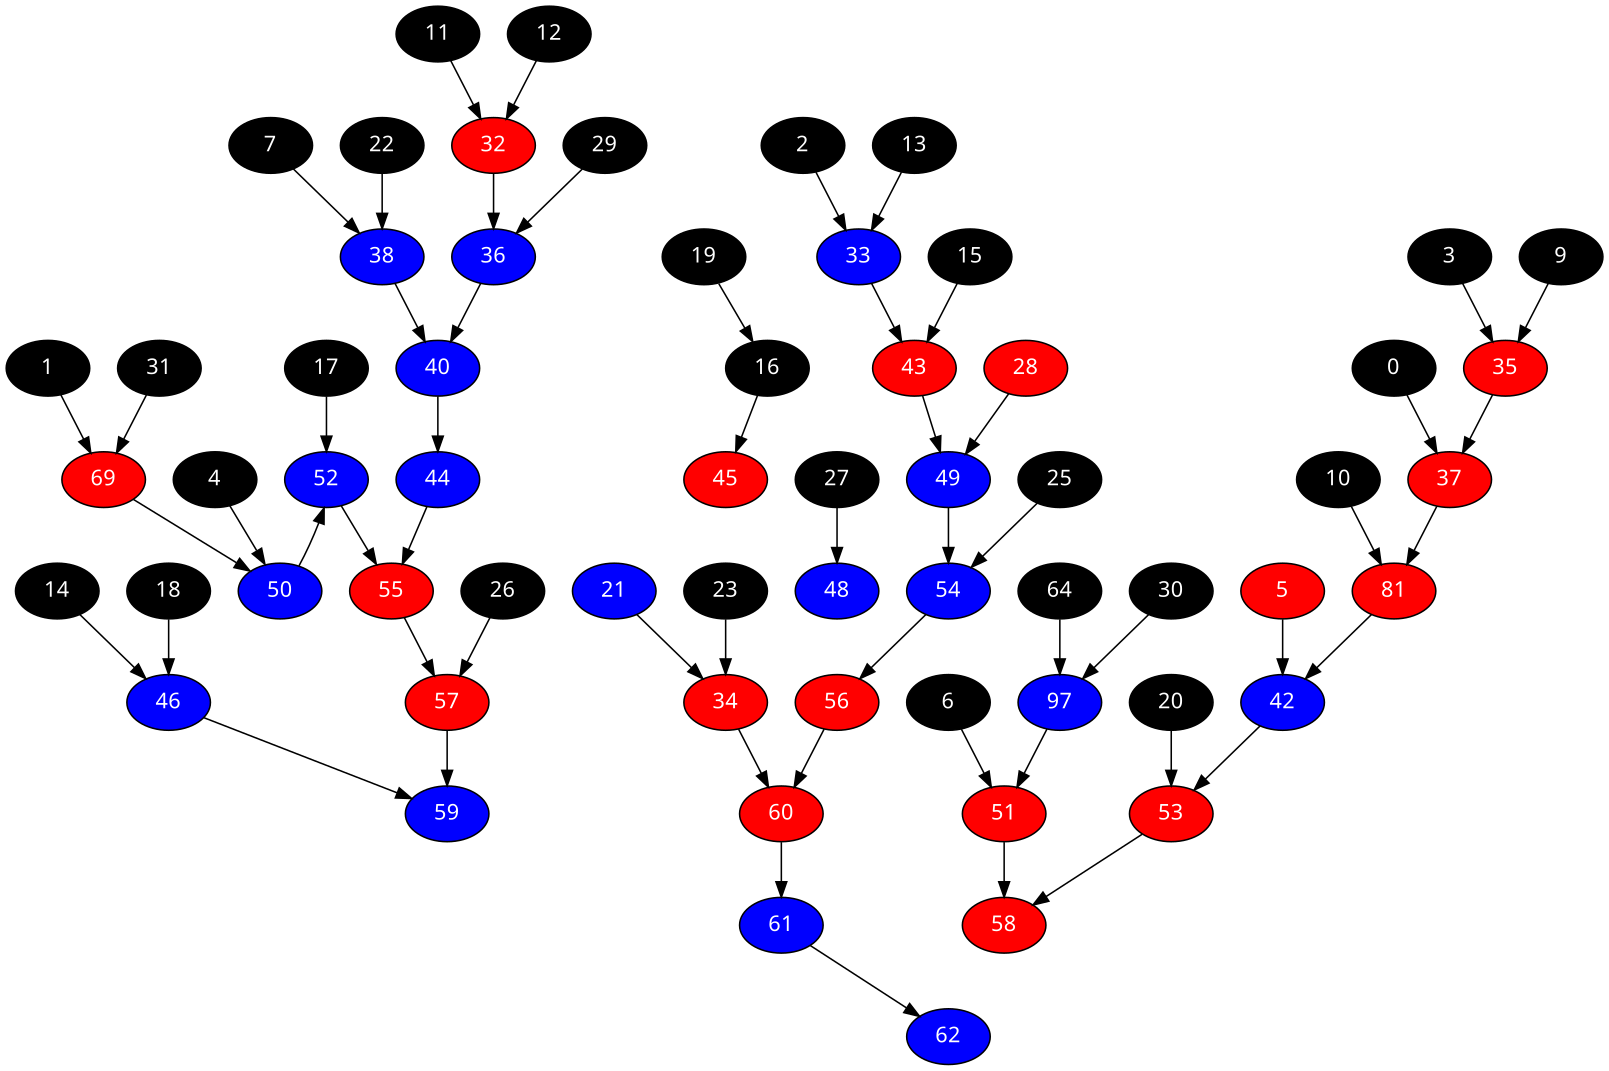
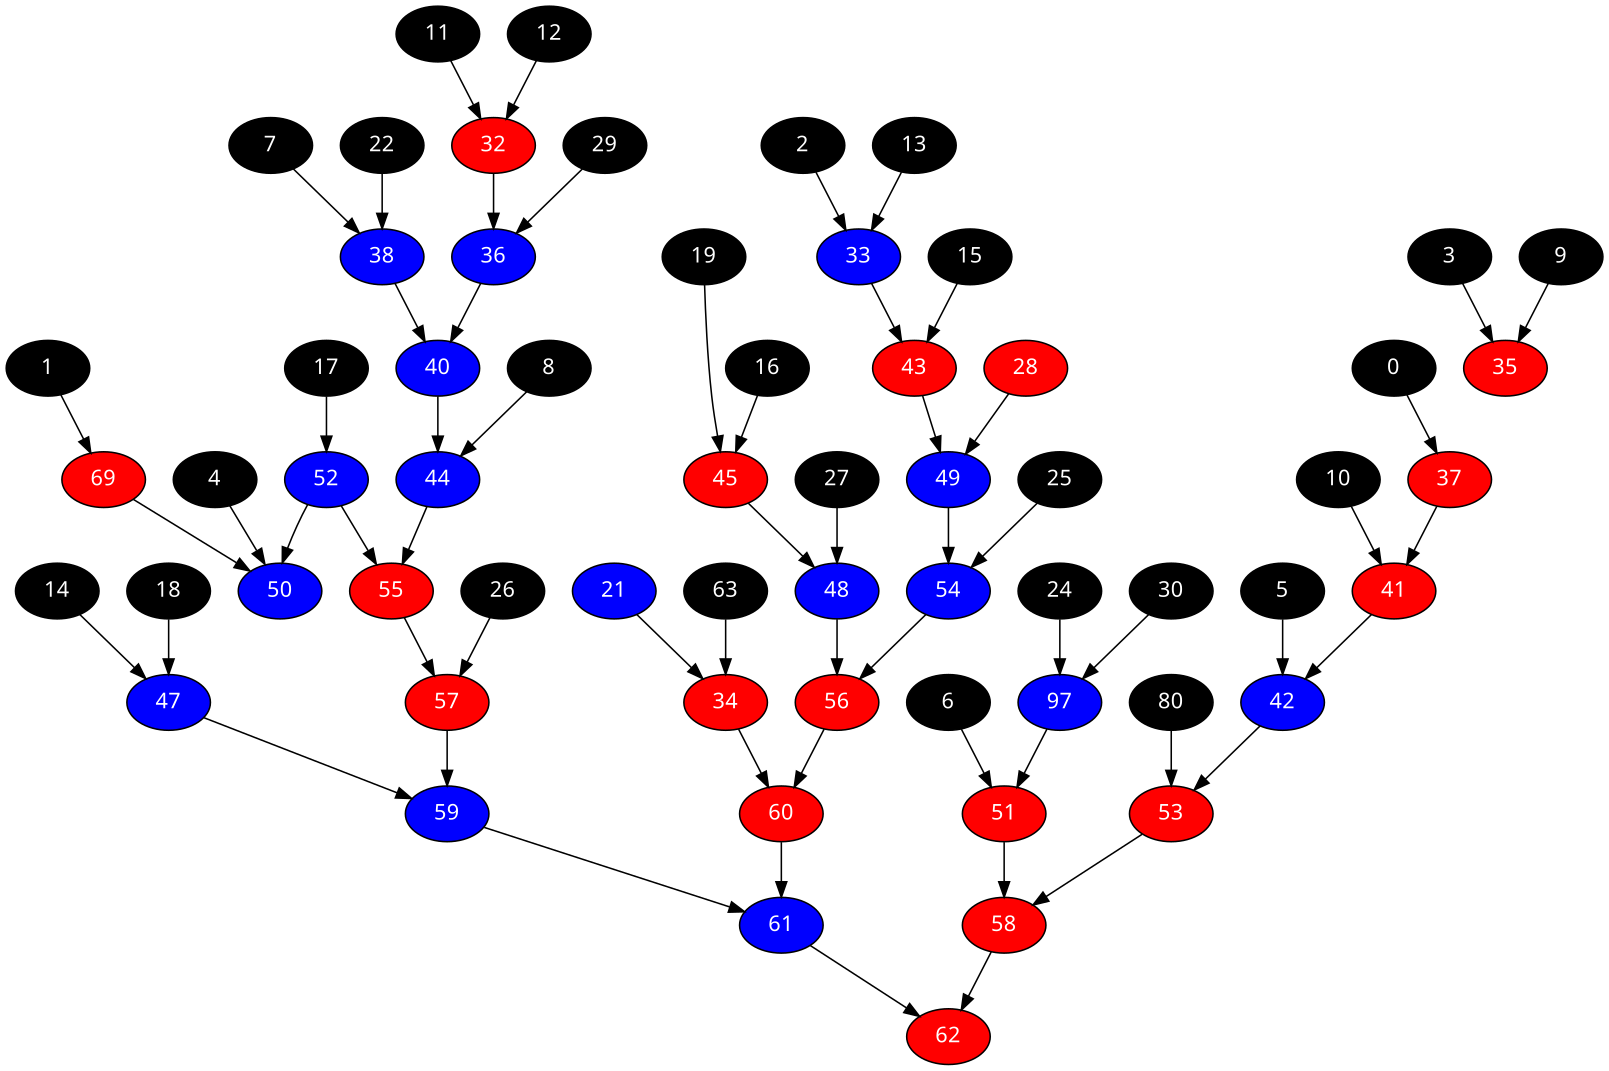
edge "19" -> "16": now "19" -> "45"
node "31": removed
node "8": added
edge "35" -> "37": removed
edge "45" -> "48": added
edge "50" -> "52": reversed
node "23": label "23" -> "63"
node "64": label "64" -> "24"
node "5": fillcolor red -> black
node "81": label "81" -> "41"
edge "48" -> "56": added
node "46": label "46" -> "47"
node "20": label "20" -> "80"
edge "59" -> "61": added
edge "58" -> "62": added
node "62": fillcolor blue -> red
